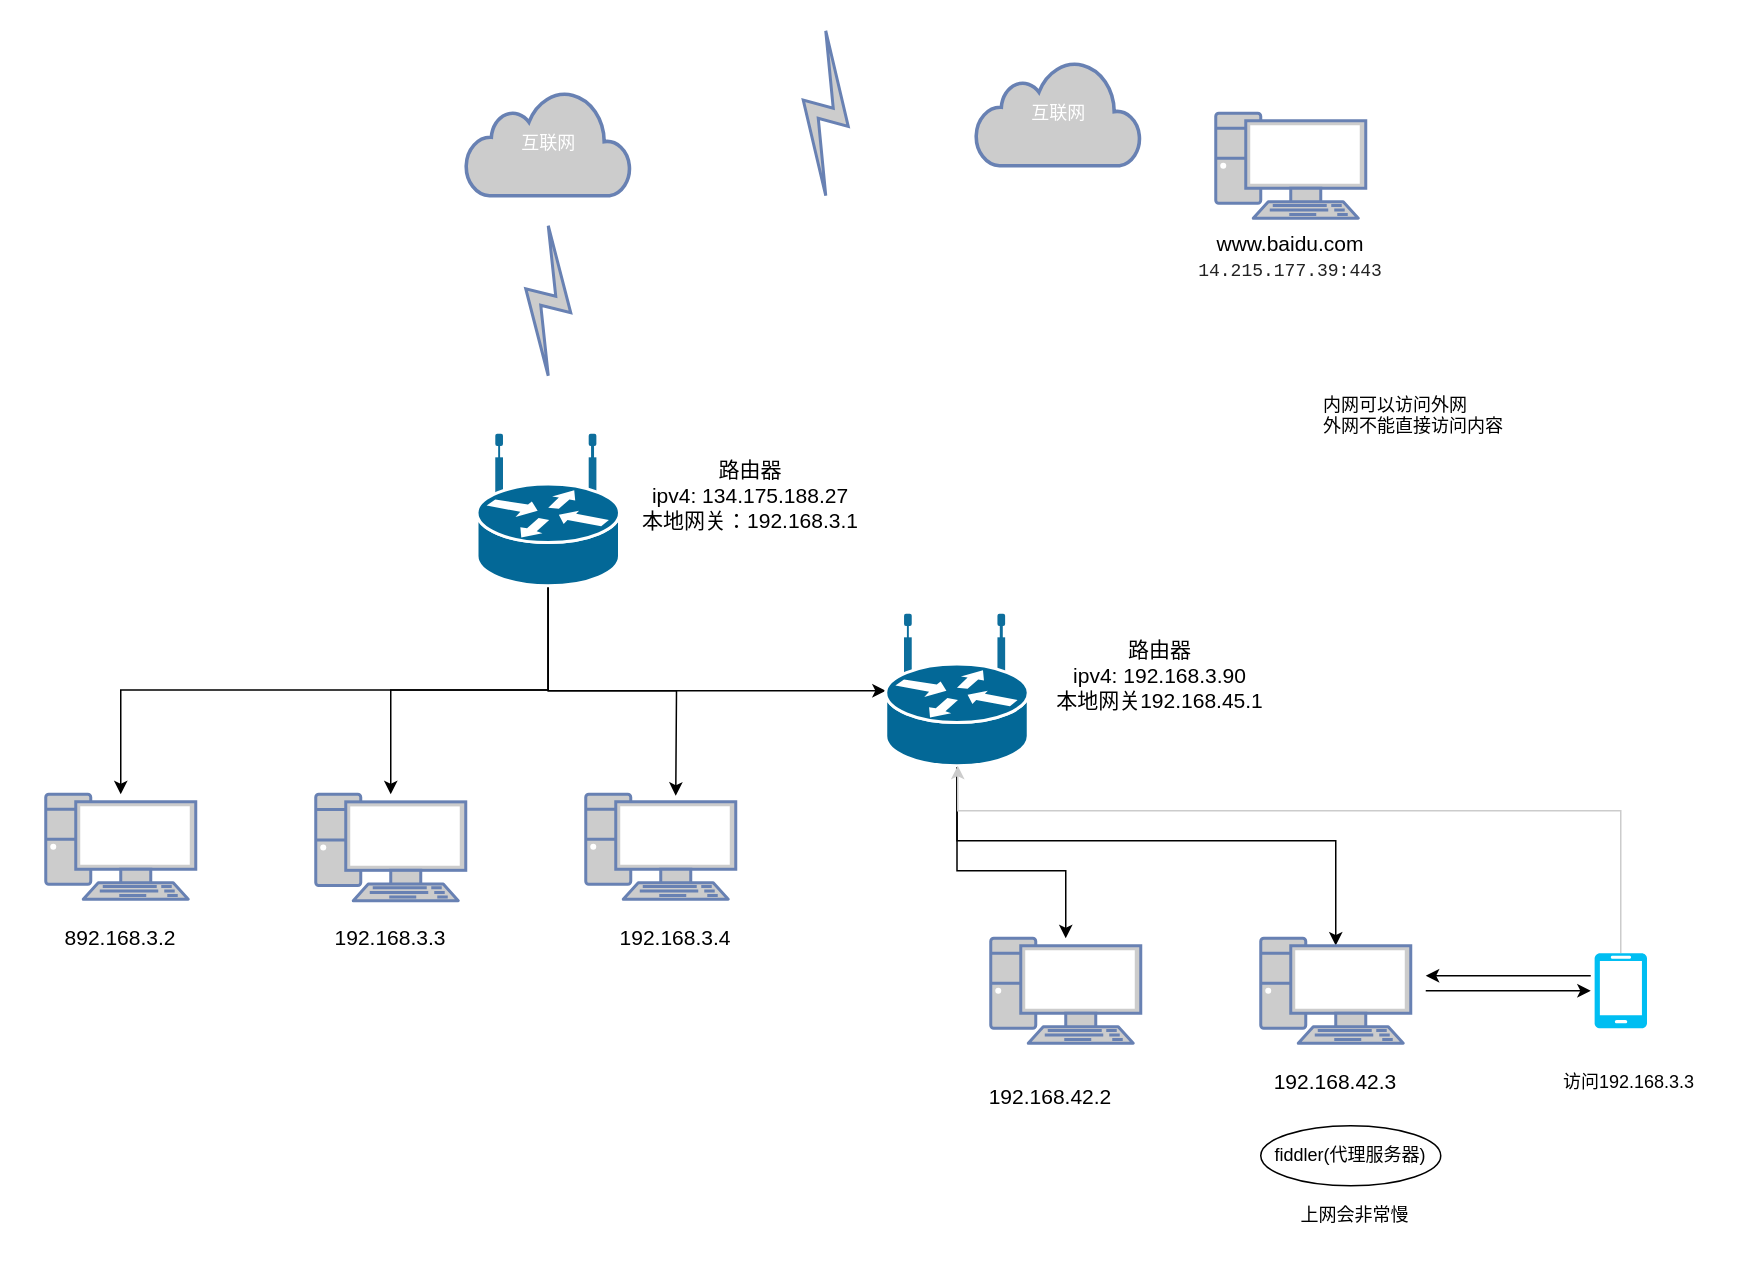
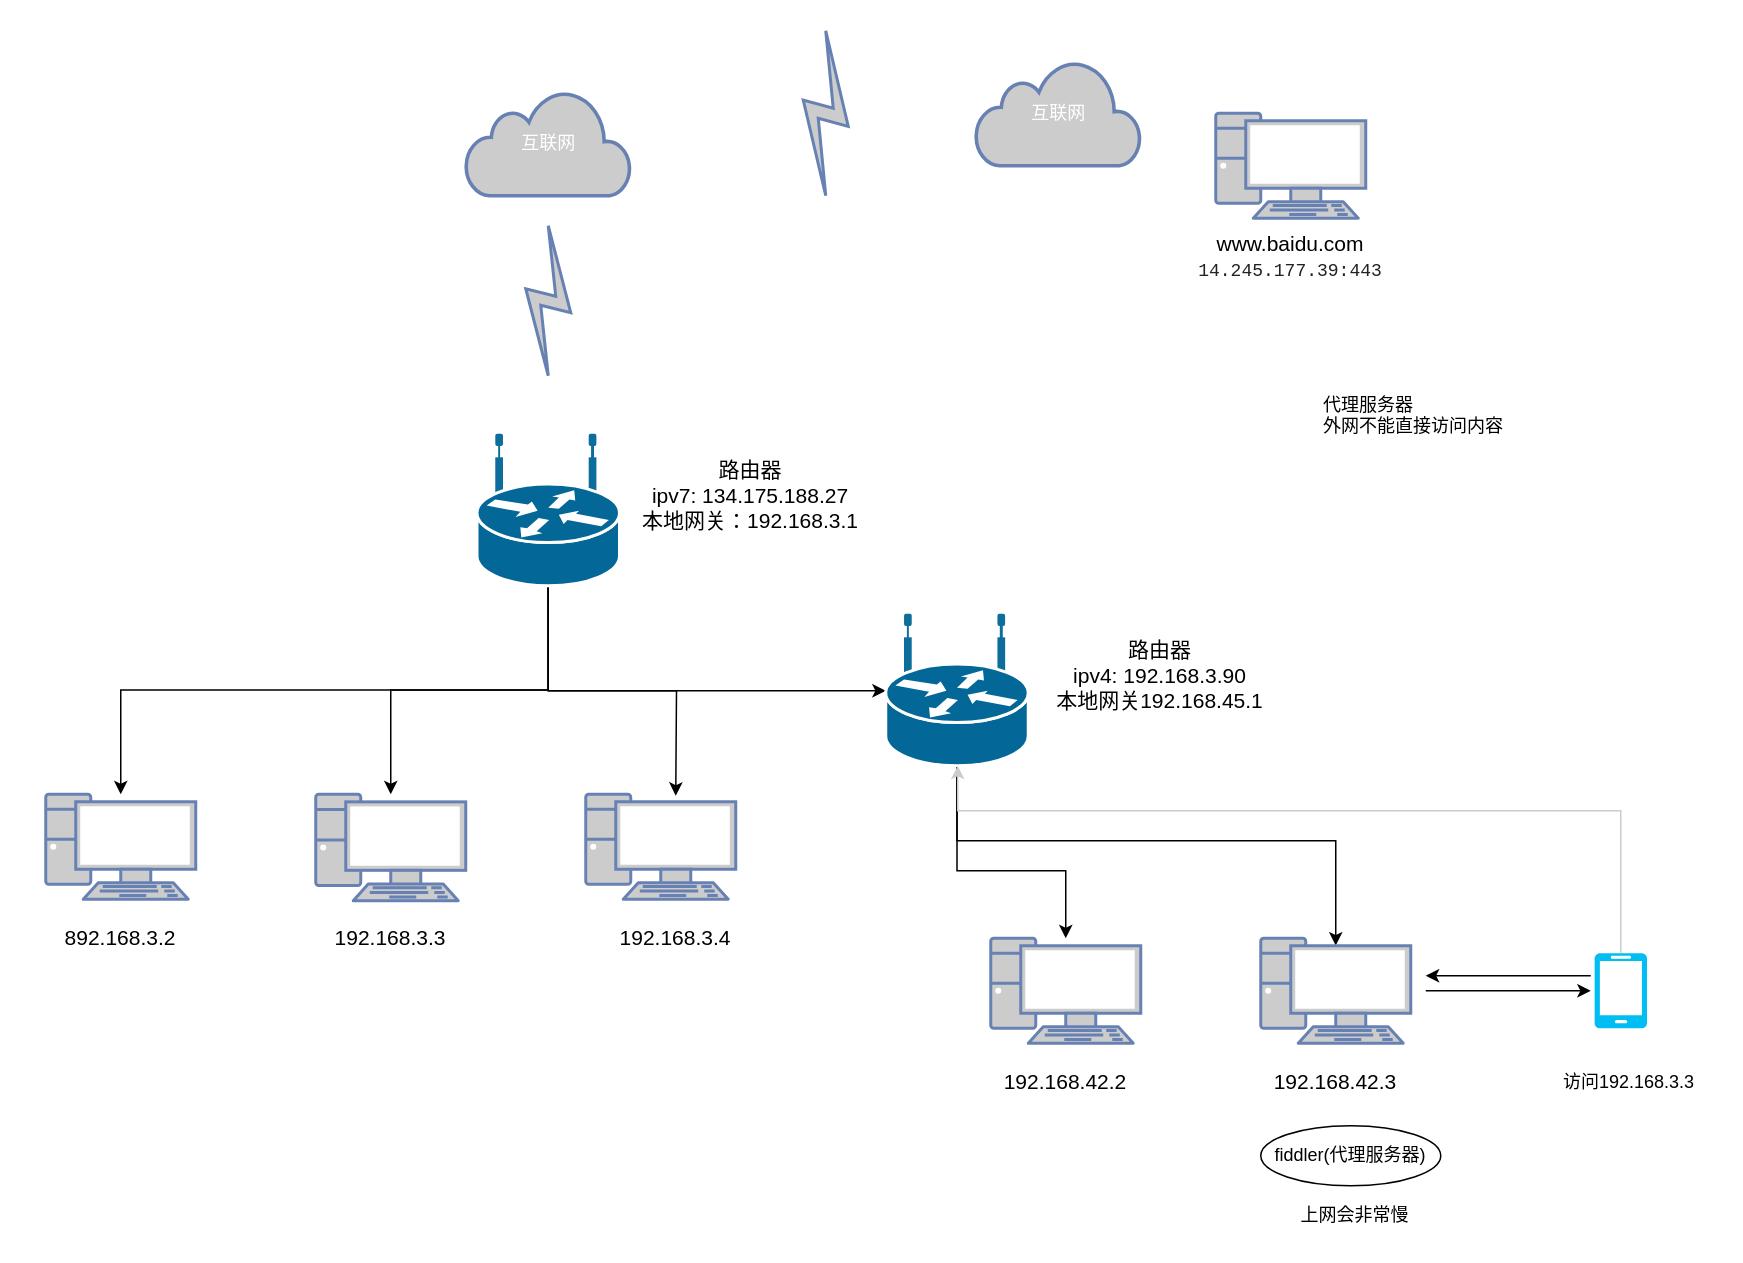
node "www.baidu.com 14.215.177.39:443": label "www.baidu.com 14.215.177.39:443" -> "www.baidu.com 14.245.177.39:443"
node "内网可以访问外网 外网不能直接访问内容": label "内网可以访问外网 外网不能直接访问内容" -> "代理服务器 外网不能直接访问内容"
node "路由器 ipv4: 134.175.188.27 本地网关：192.168.3.1": label "路由器 ipv4: 134.175.188.27 本地网关：192.168.3.1" -> "路由器 ipv7: 134.175.188.27 本地网关：192.168.3.1"
node "192.168.42.2": moved (1051, 1097) -> (1066, 1082)
